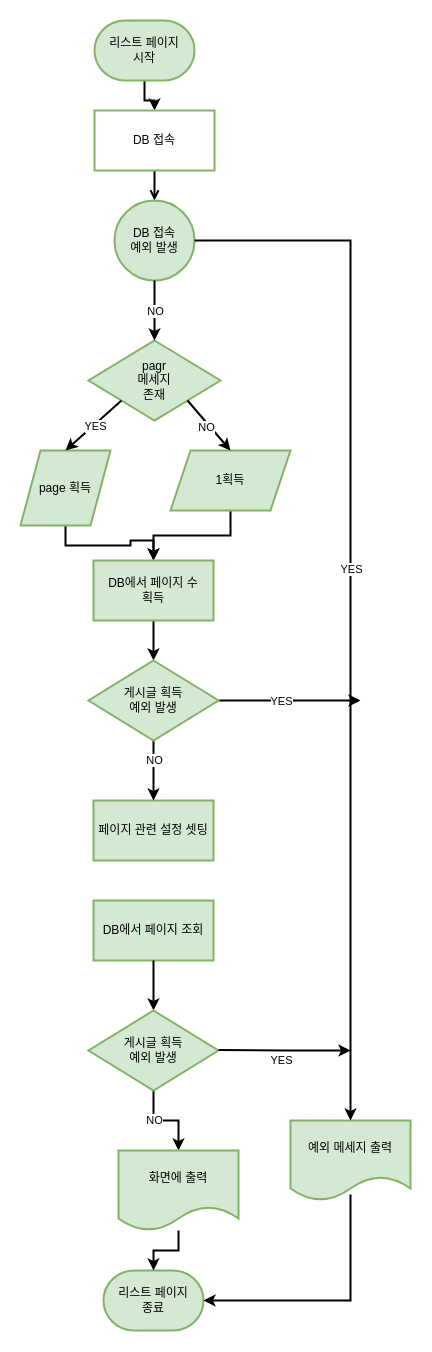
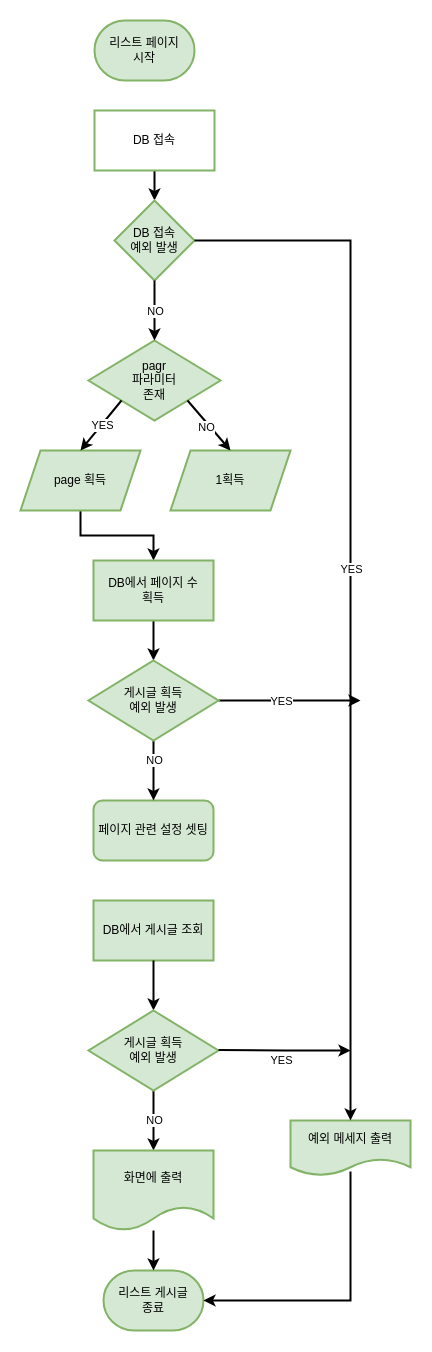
edge "리스트 페이지 시작" -> "DB 접속": removed
edge "DB 접속" -> "DB 접속 예외 발생": arrowhead open -> classic
node "DB 접속 예외 발생": shape ellipse -> diamond
node "pagr 메세지 존재": label "pagr 메세지 존재" -> "pagr 파라미터 존재"
node "page 획득": size 90x75 -> 120x60
edge "1획득" -> "DB에서 페이지 수 획득": removed
node "페이지 관련 설정 셋팅": shape rectangle -> rounded rectangle
node "DB에서 페이지 조회": label "DB에서 페이지 조회" -> "DB에서 게시글 조회"
node "예외 메세지 출력": size 120x80 -> 120x55
node "화면에 출력": moved (179, 1191) -> (154, 1191)
node "리스트 페이지 종료": label "리스트 페이지 종료" -> "리스트 게시글 종료"
